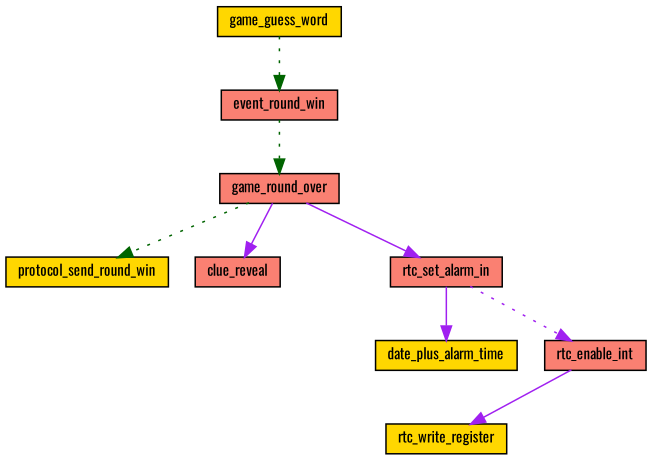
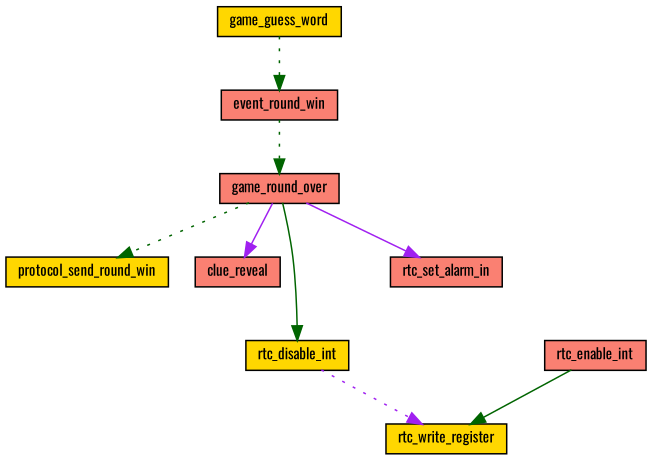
edge "rtc_set_alarm_in" -> "rtc_enable_int": removed
node "rtc_disable_int": added
node "date_plus_alarm_time": removed
edge "rtc_enable_int" -> "rtc_write_register": color purple -> darkgreen
